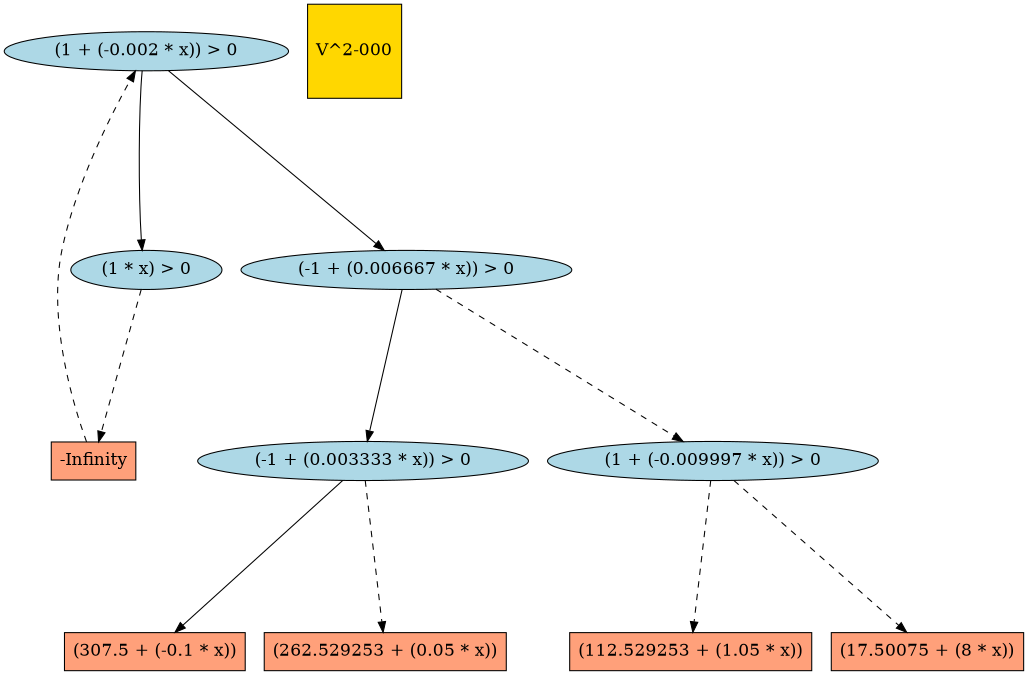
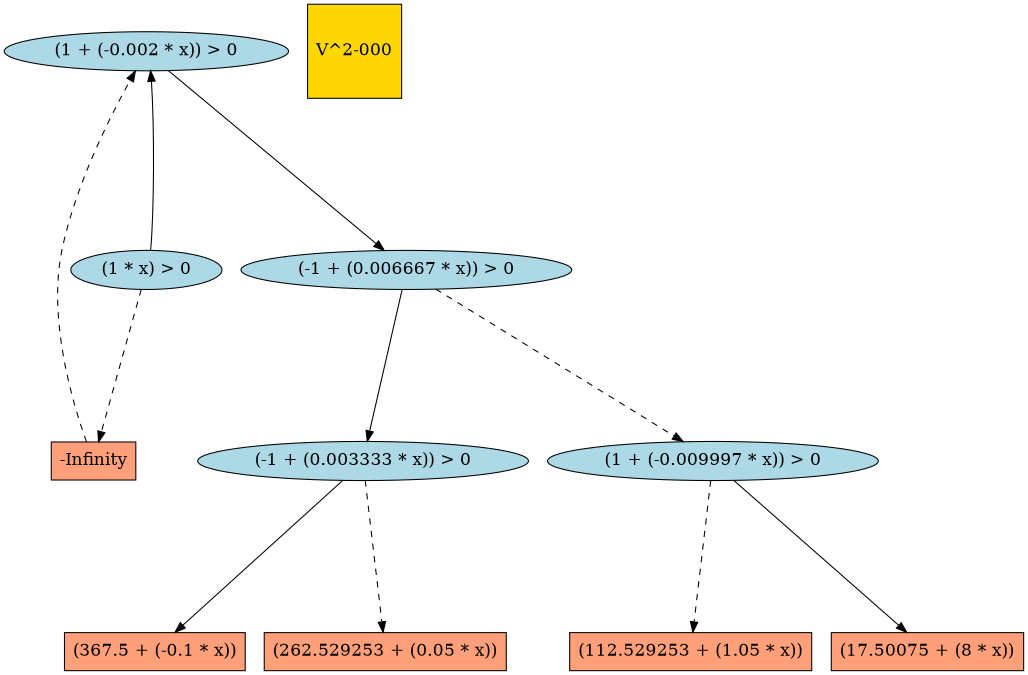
edge "(1 + (-0.002 * x)) > 0" -> "(1 * x) > 0": reversed
edge "(1 + (-0.009997 * x)) > 0" -> "(17.50075 + (8 * x))": style dashed -> solid
node "(307.5 + (-0.1 * x))": label "(307.5 + (-0.1 * x))" -> "(367.5 + (-0.1 * x))"
